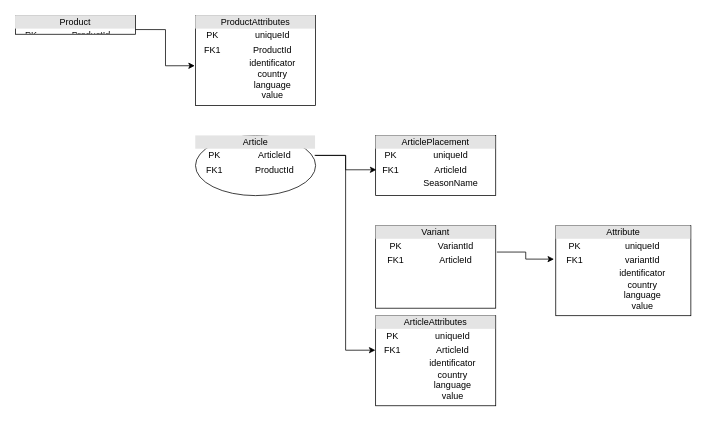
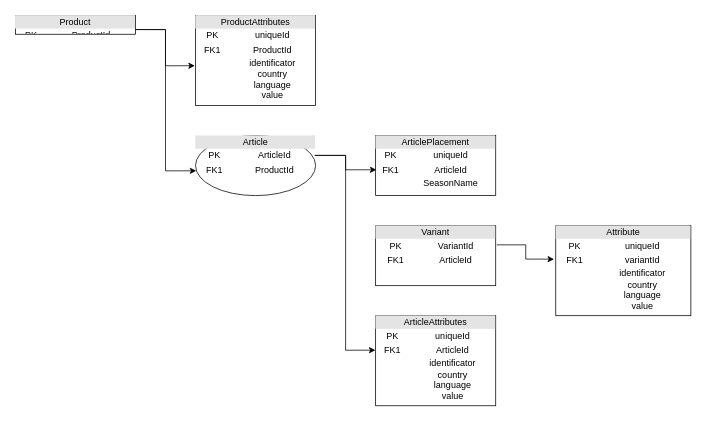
edge "Product PK ProductId" -> "Article PK ArticleId FK1 ProductId": added
node "Variant PK VariantId FK1 ArticleId": size 120x83 -> 120x60
